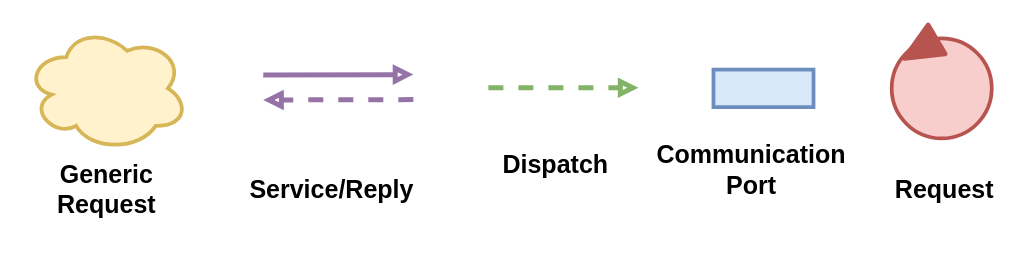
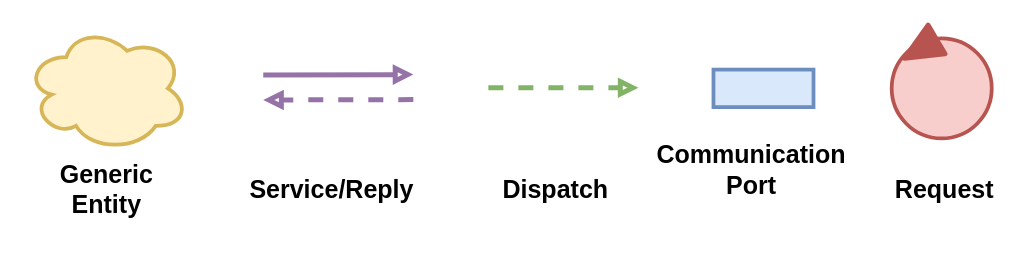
node "Dispatch": moved (556, 163) -> (556, 188)
node "Generic Request": label "Generic Request" -> "Generic Entity"
